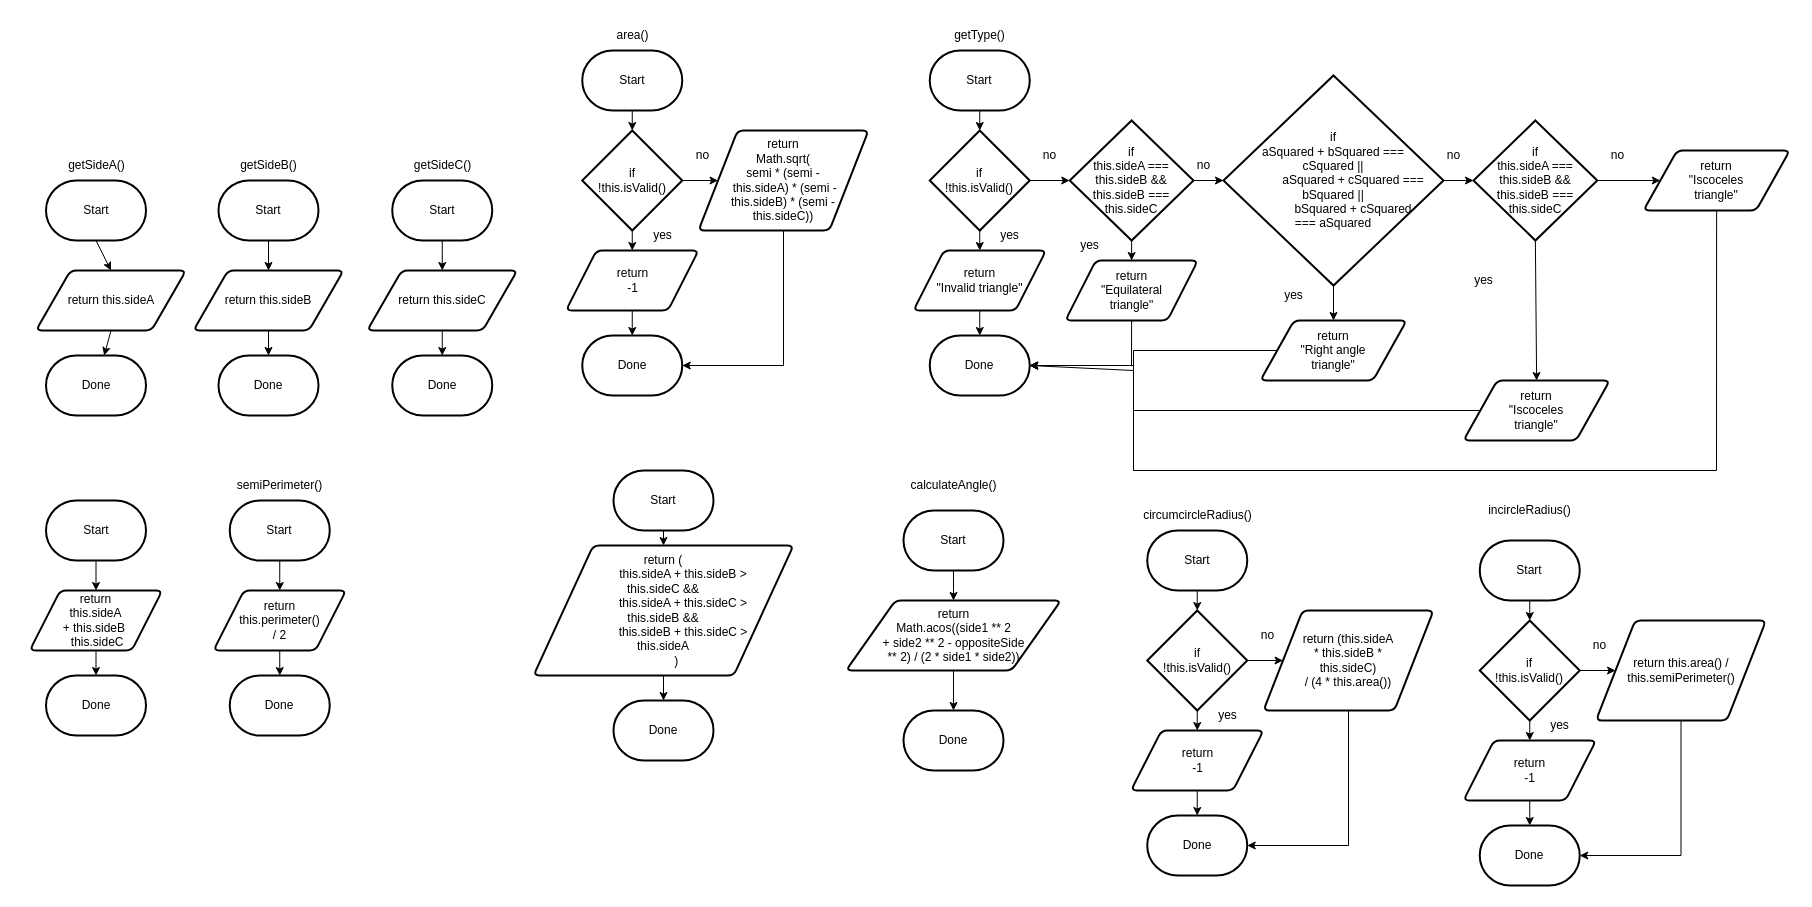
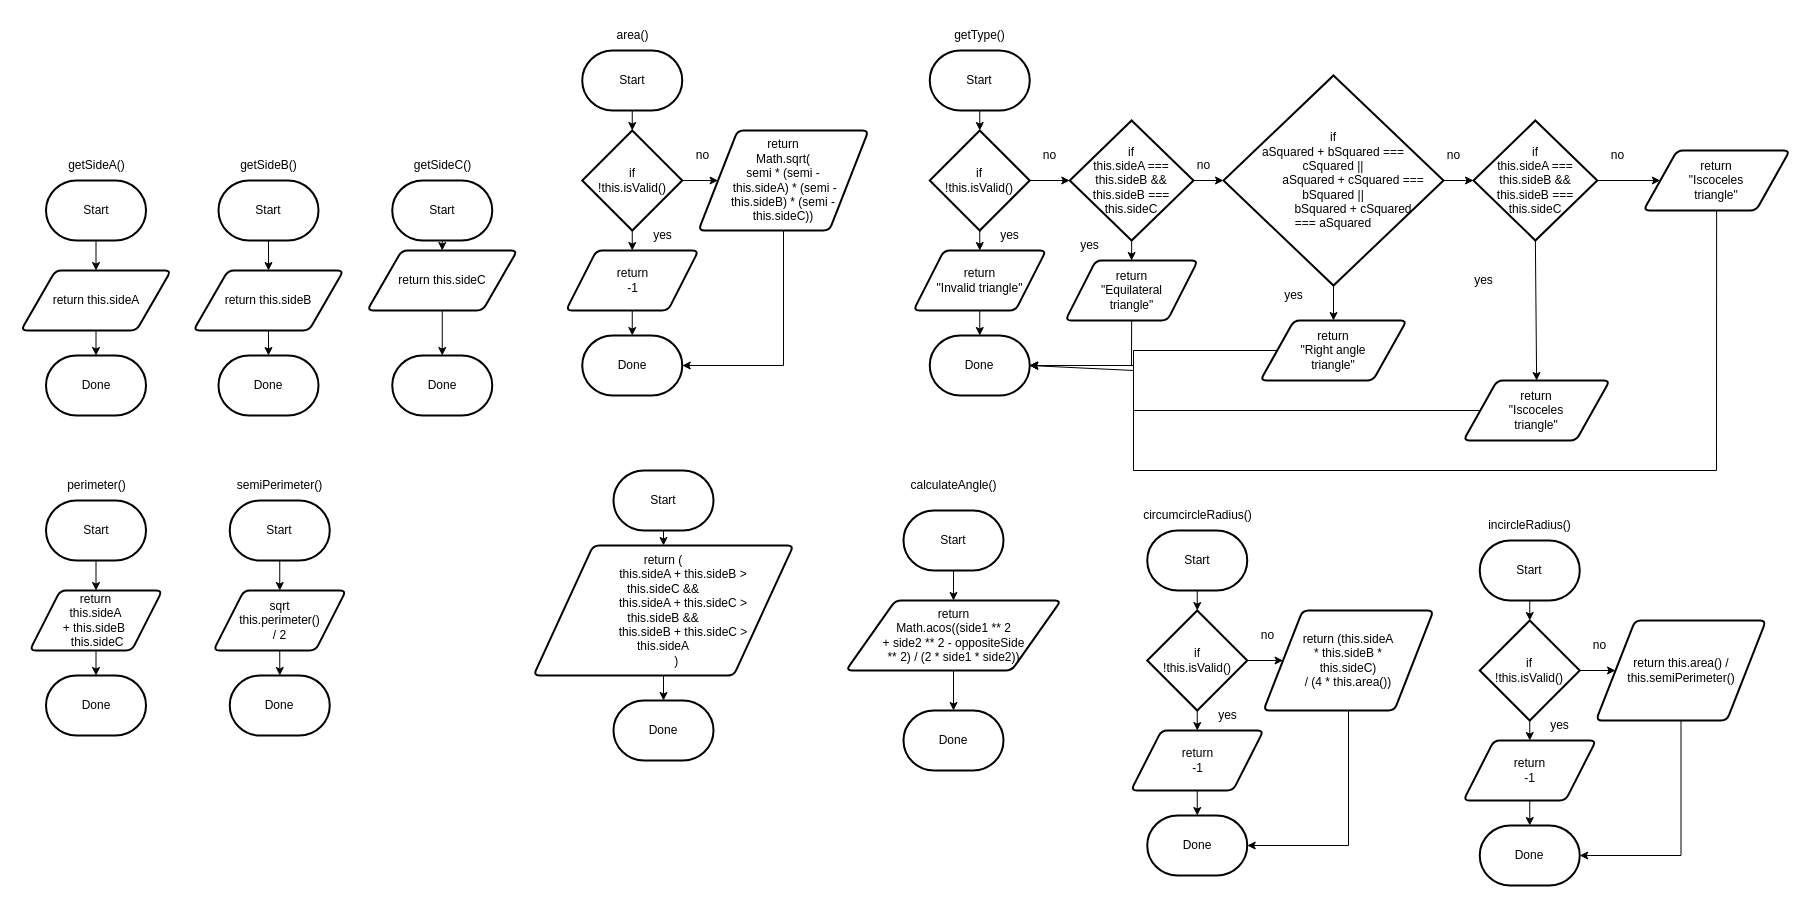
node "return this.sideA": moved (111, 301) -> (96, 301)
node "return this.sideC": moved (442, 301) -> (442, 281)
node "perimeter()": added
node "incircleRadius()": moved (1530, 511) -> (1530, 526)
node "return this.perimeter() / 2": label "return this.perimeter() / 2" -> "sqrt this.perimeter() / 2"
